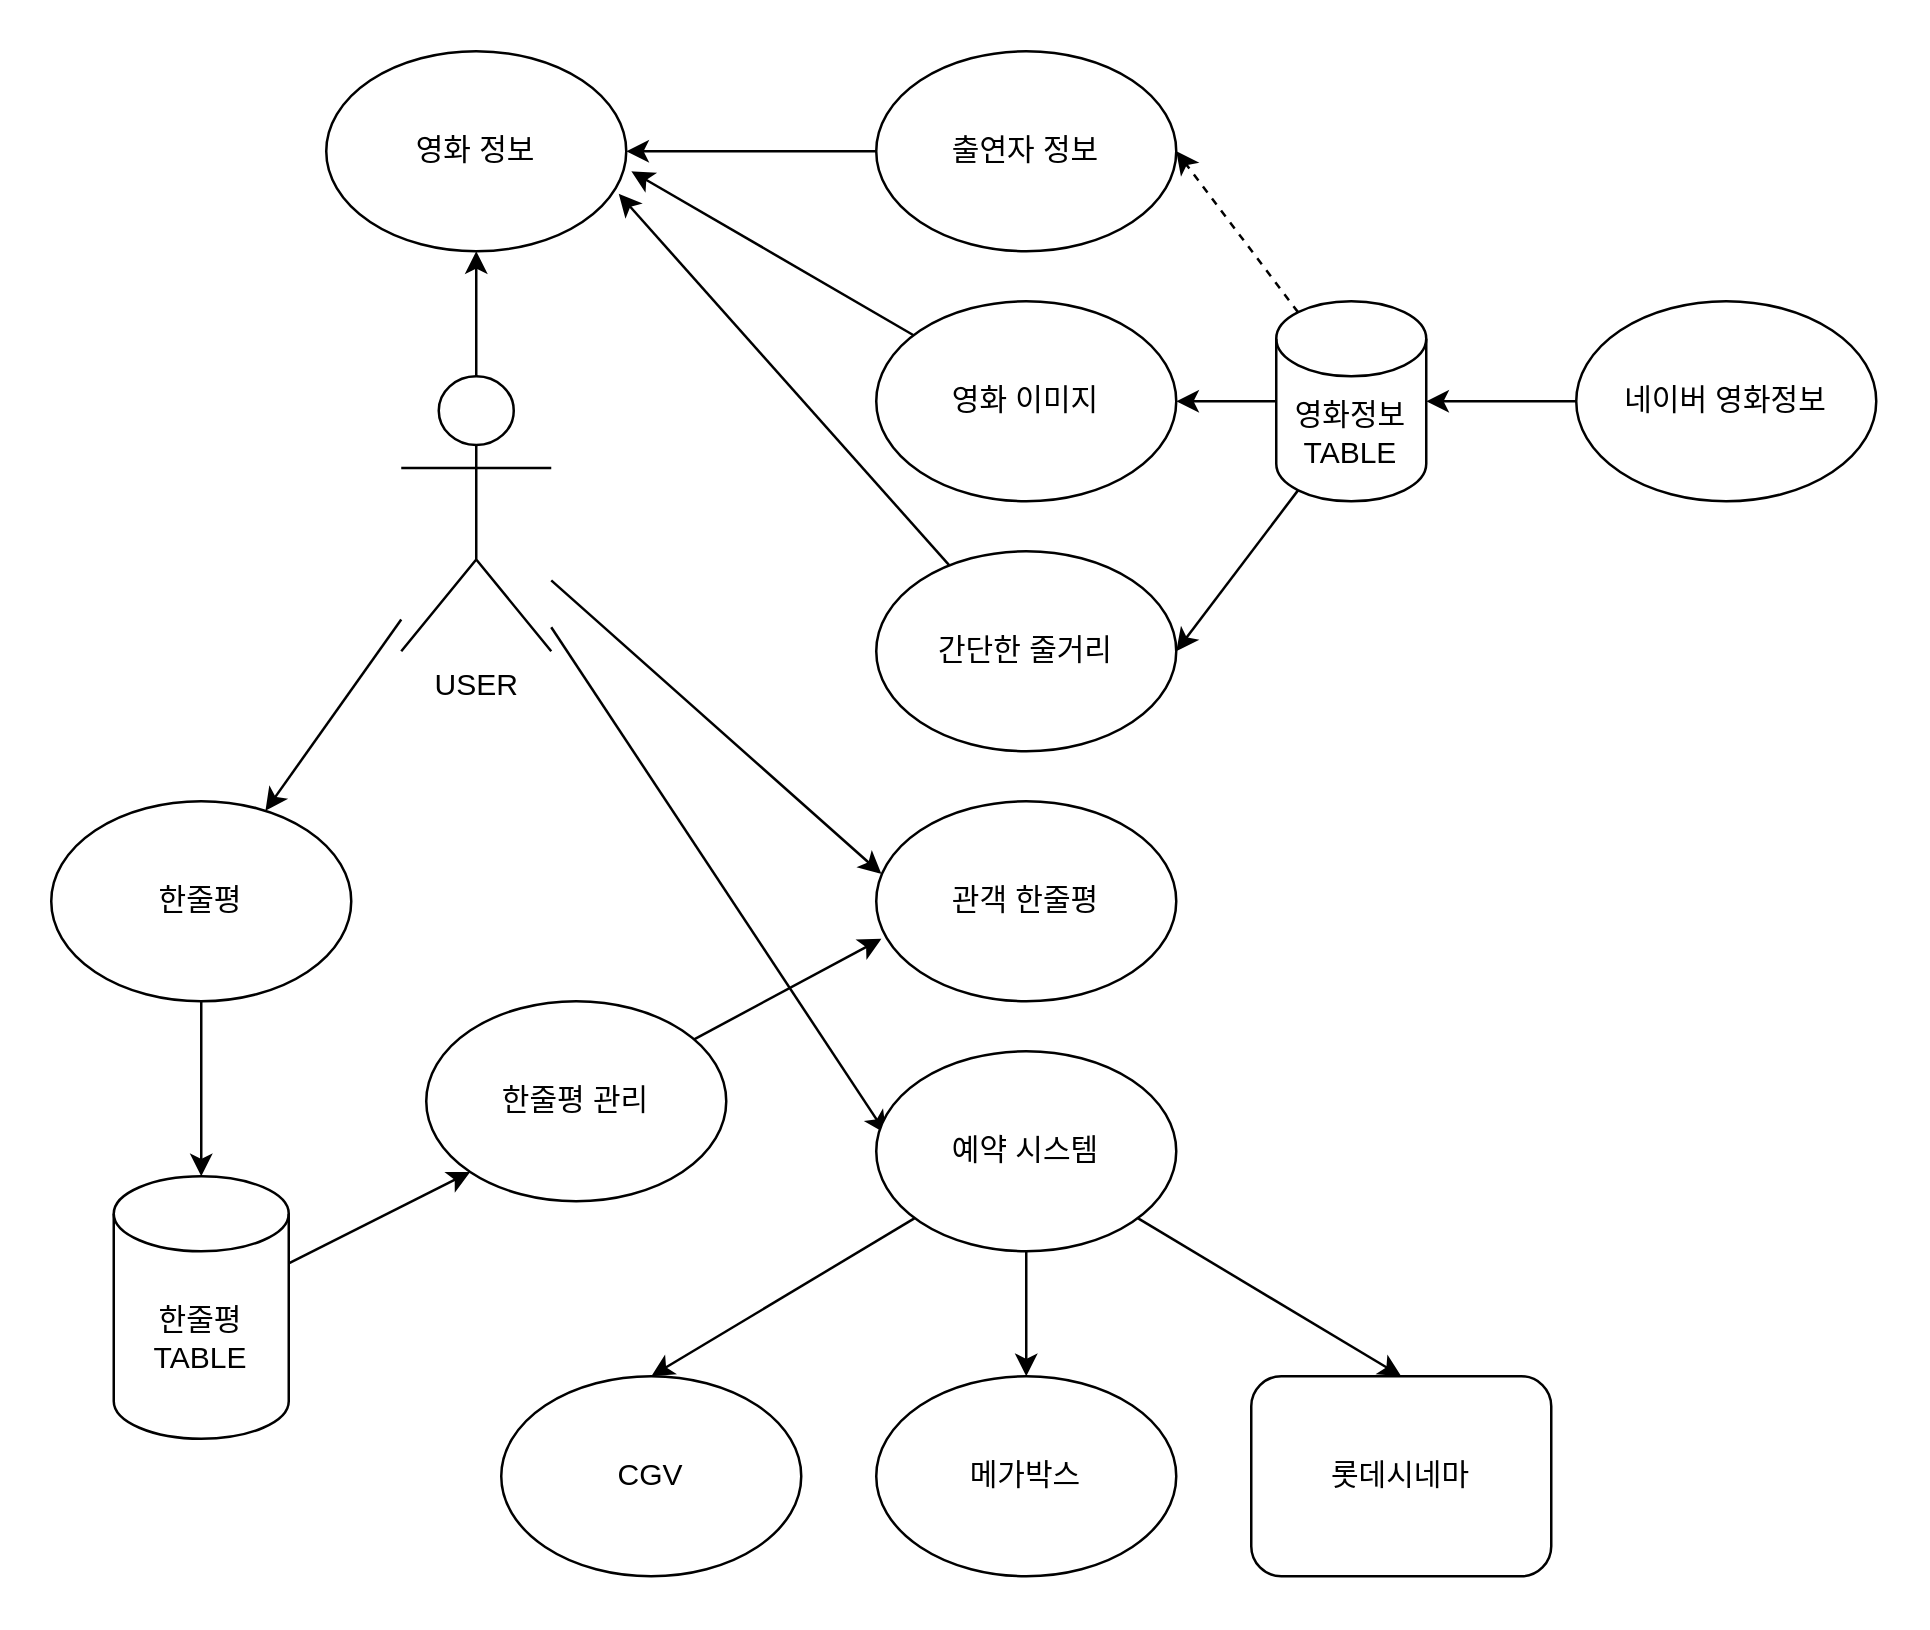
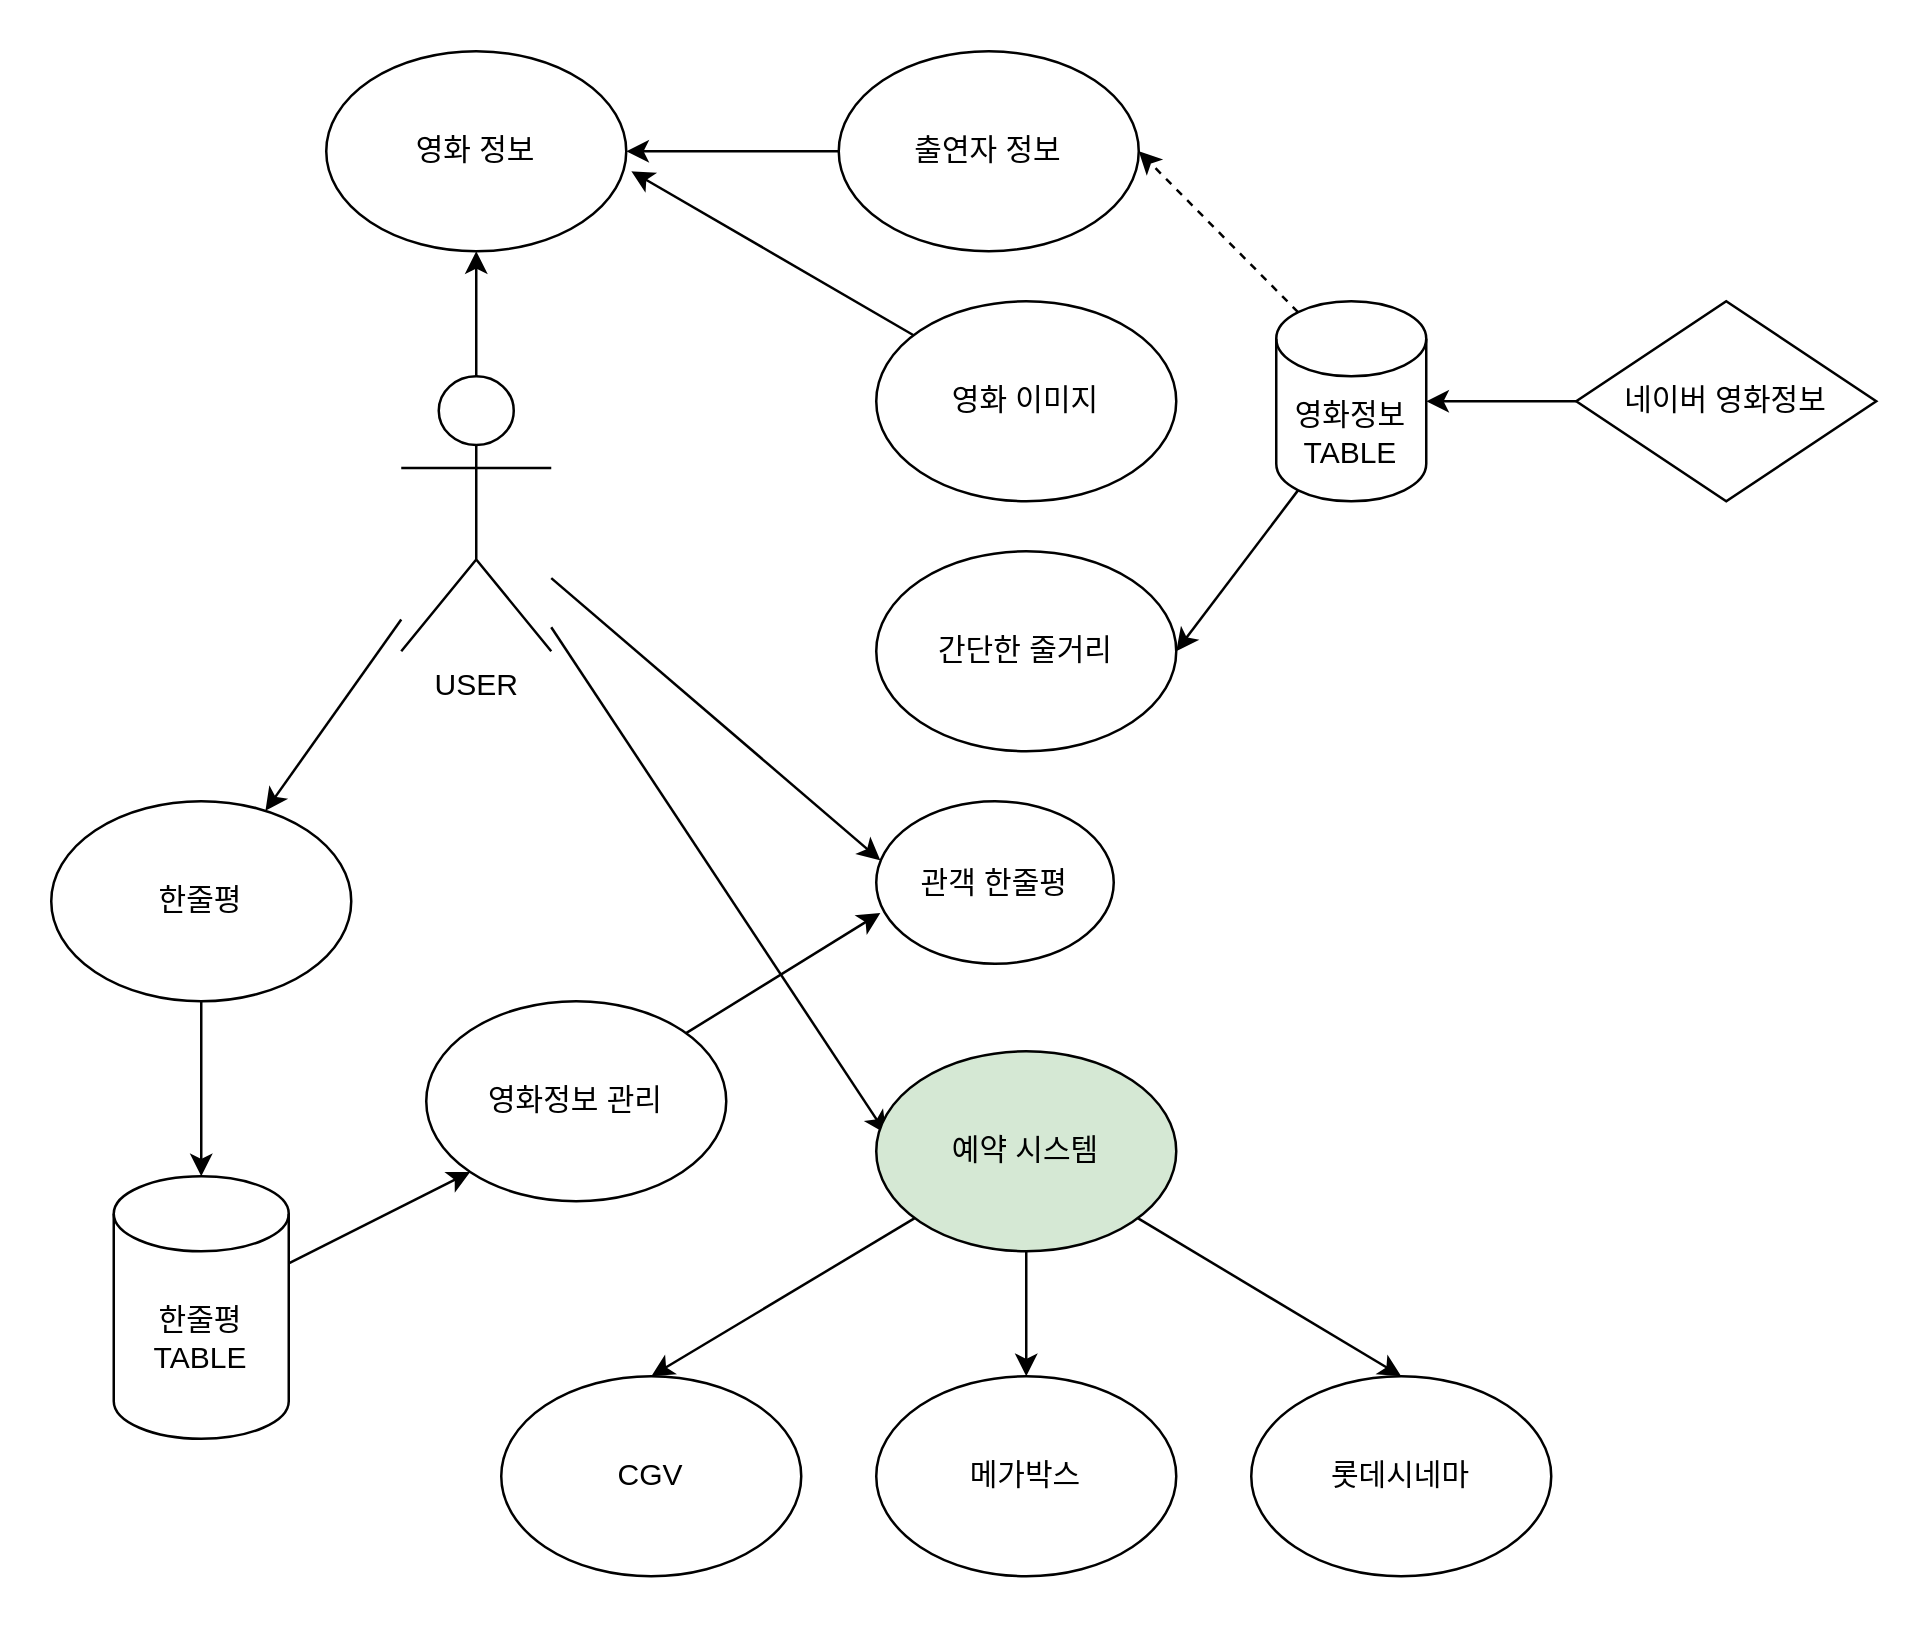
node "출연자 정보": moved (1026, 151) -> (989, 151)
edge "간단한 줄거리" -> "영화 정보": removed
edge "영화정보 TABLE" -> "영화 이미지": removed
node "네이버 영화정보": shape ellipse -> diamond
node "관객 한줄평": size 300x200 -> 238x163
node "한줄평 관리": label "한줄평 관리" -> "영화정보 관리"
node "예약 시스템": fillcolor #ffffff -> #d5e8d4
node "롯데시네마": shape rounded rectangle -> ellipse
